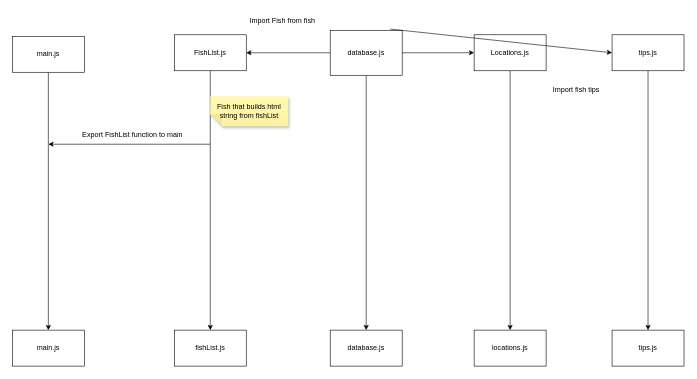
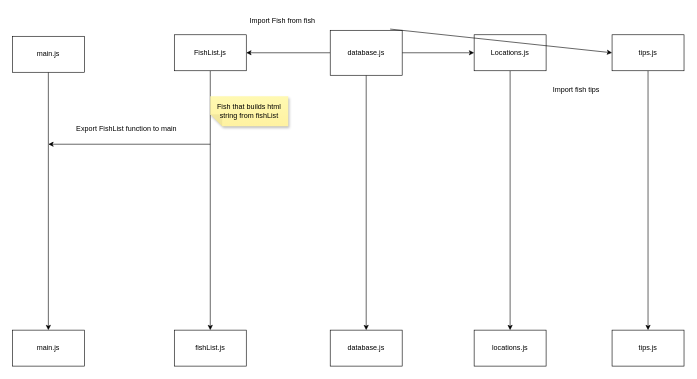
node "Export FishList function to main": moved (132, 135) -> (126, 129)
